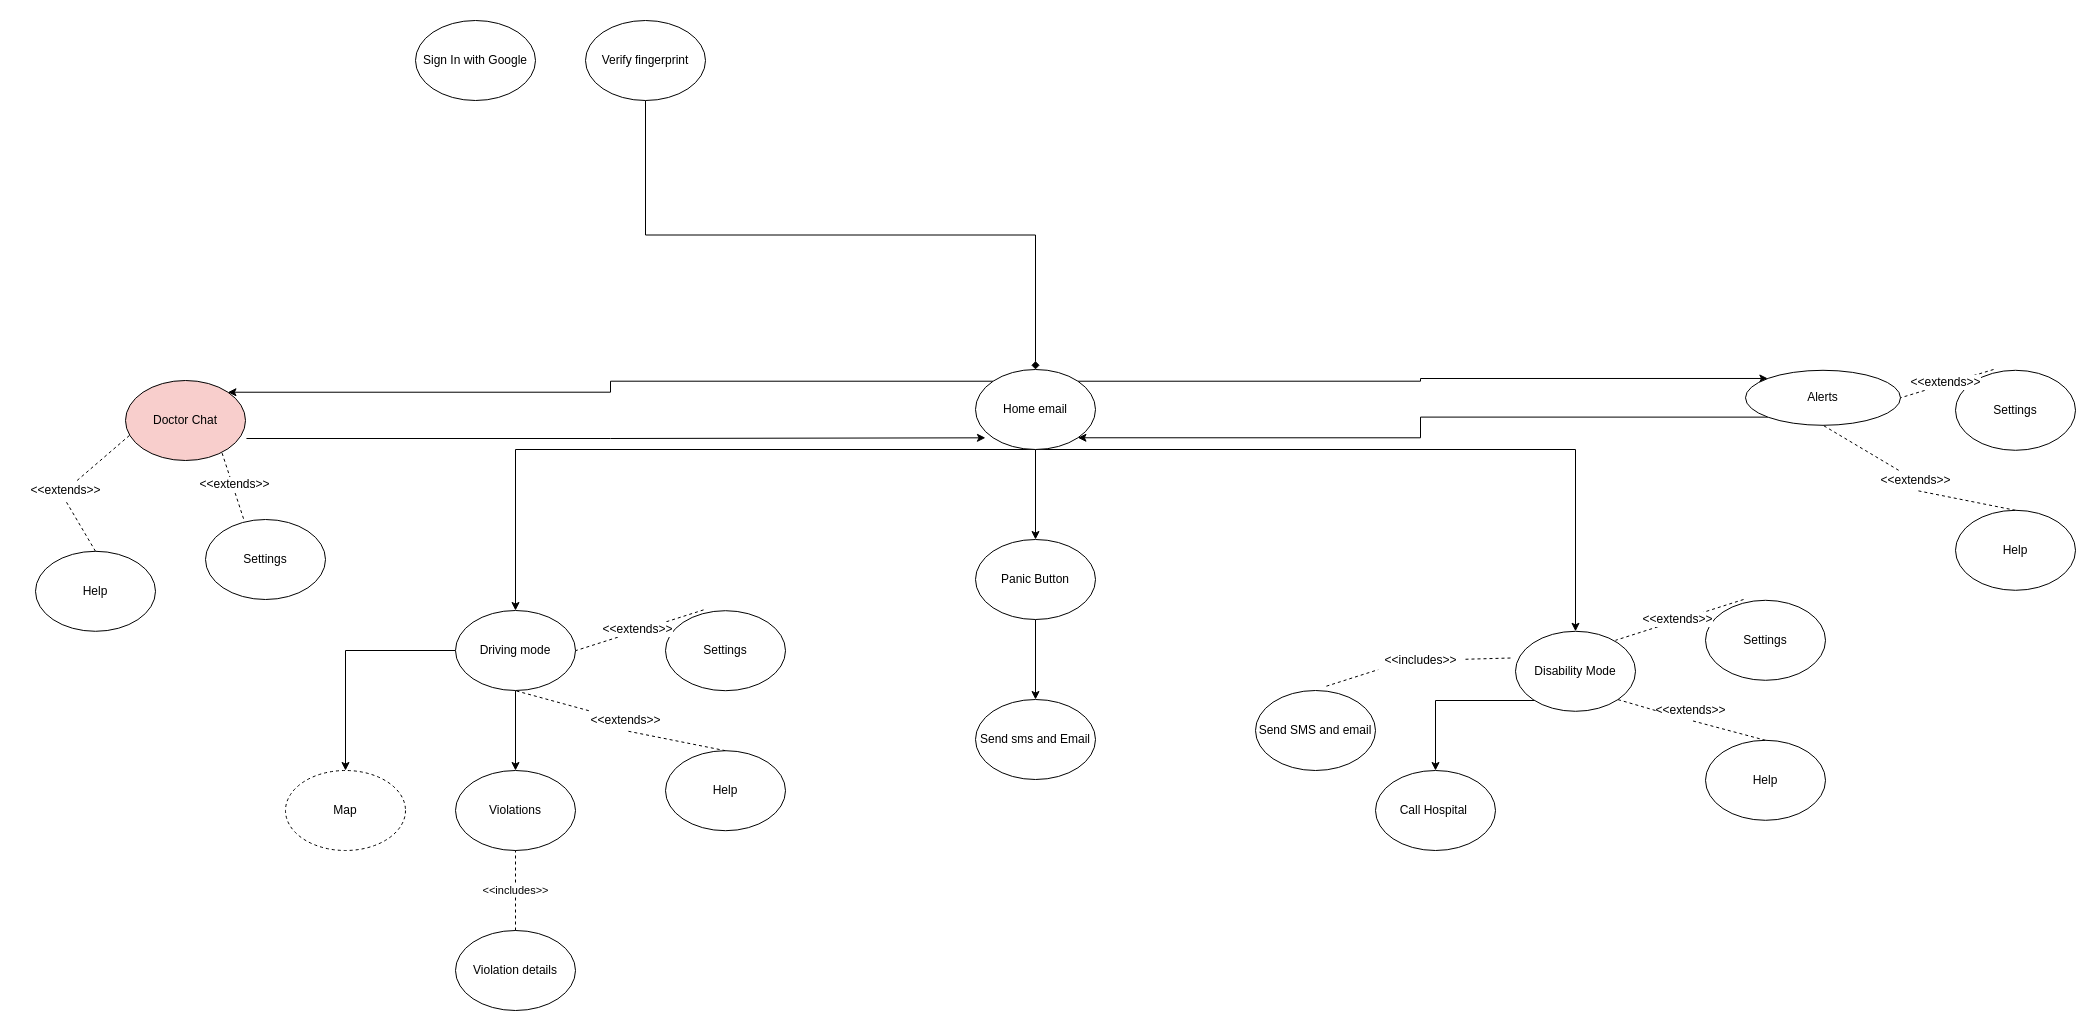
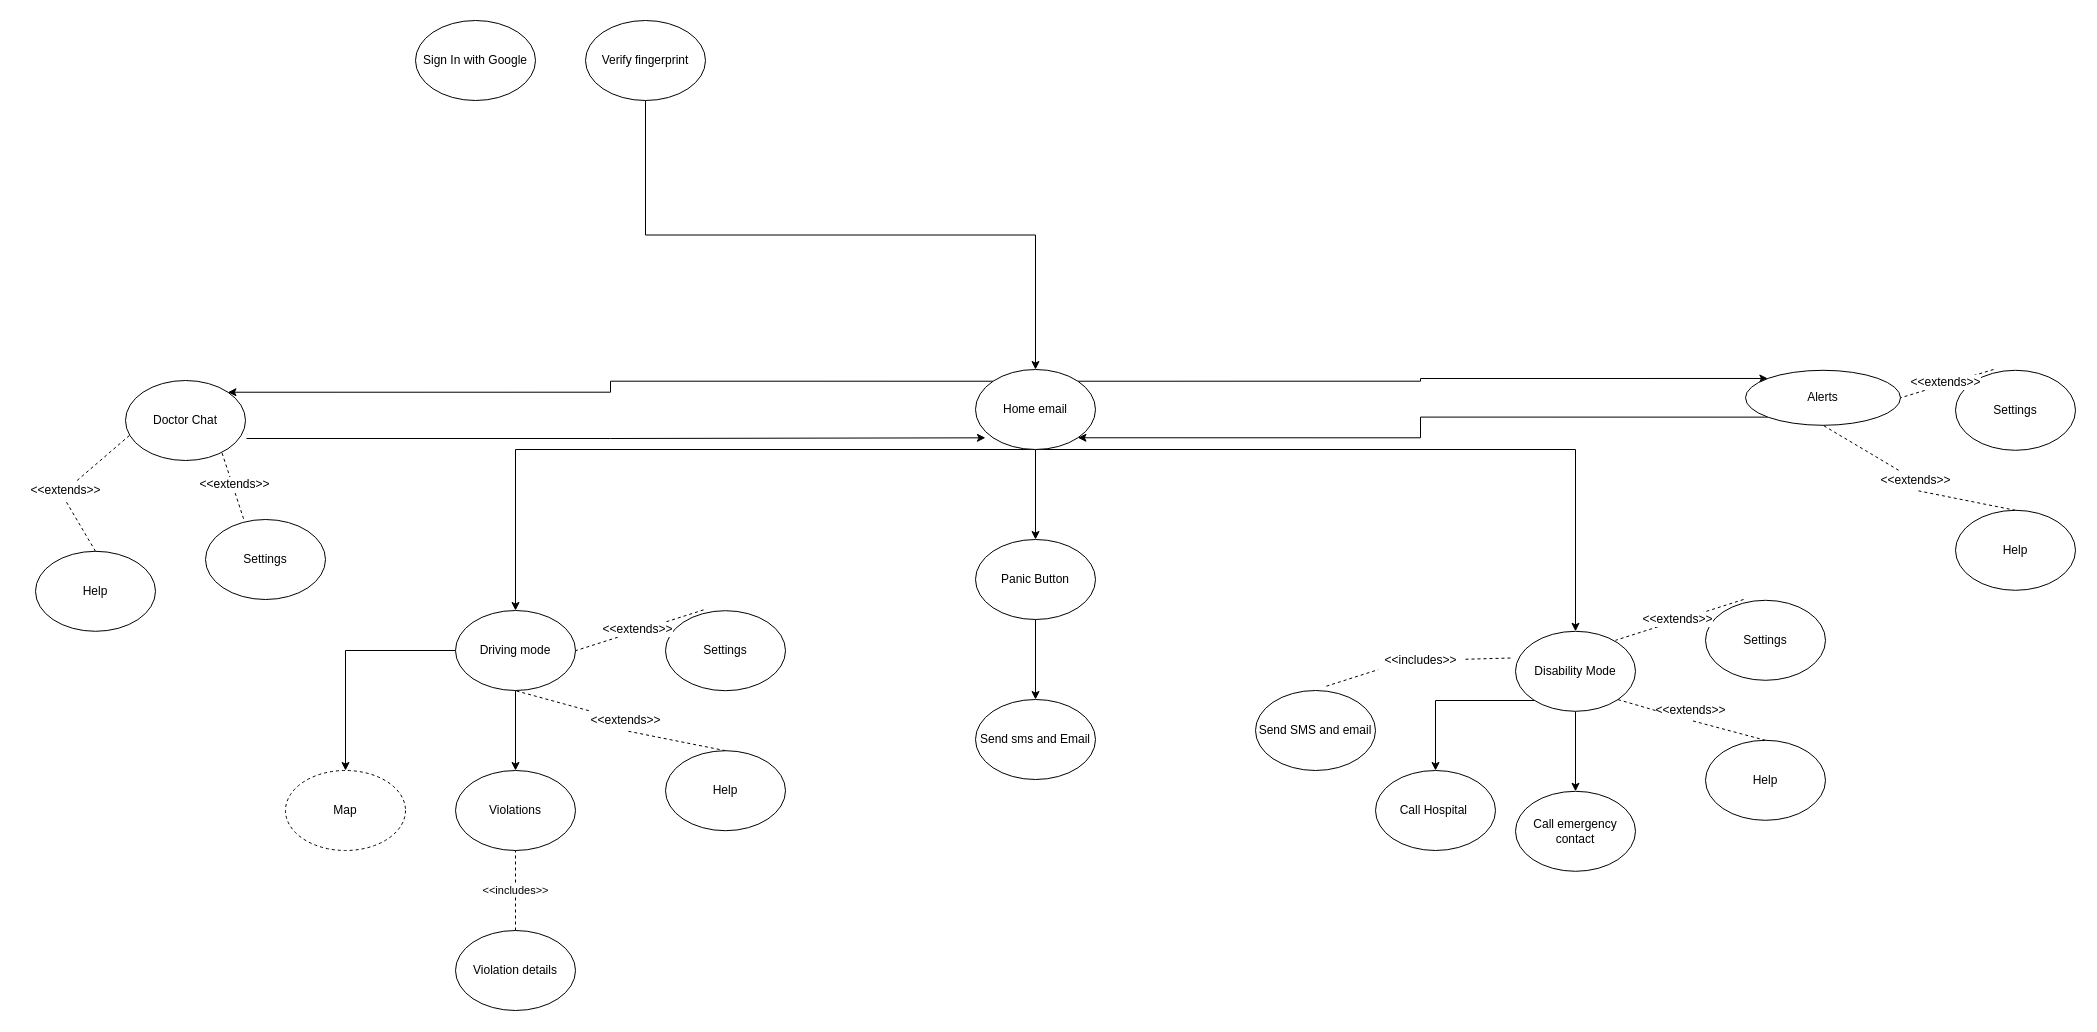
edge "Verify fingerprint" -> "Home email": arrowhead diamond -> classic
node "Doctor Chat": fillcolor #f8cecc -> #ffffff
edge "Disability Mode" -> "Call emergency contact": added
node "Call emergency contact": added
